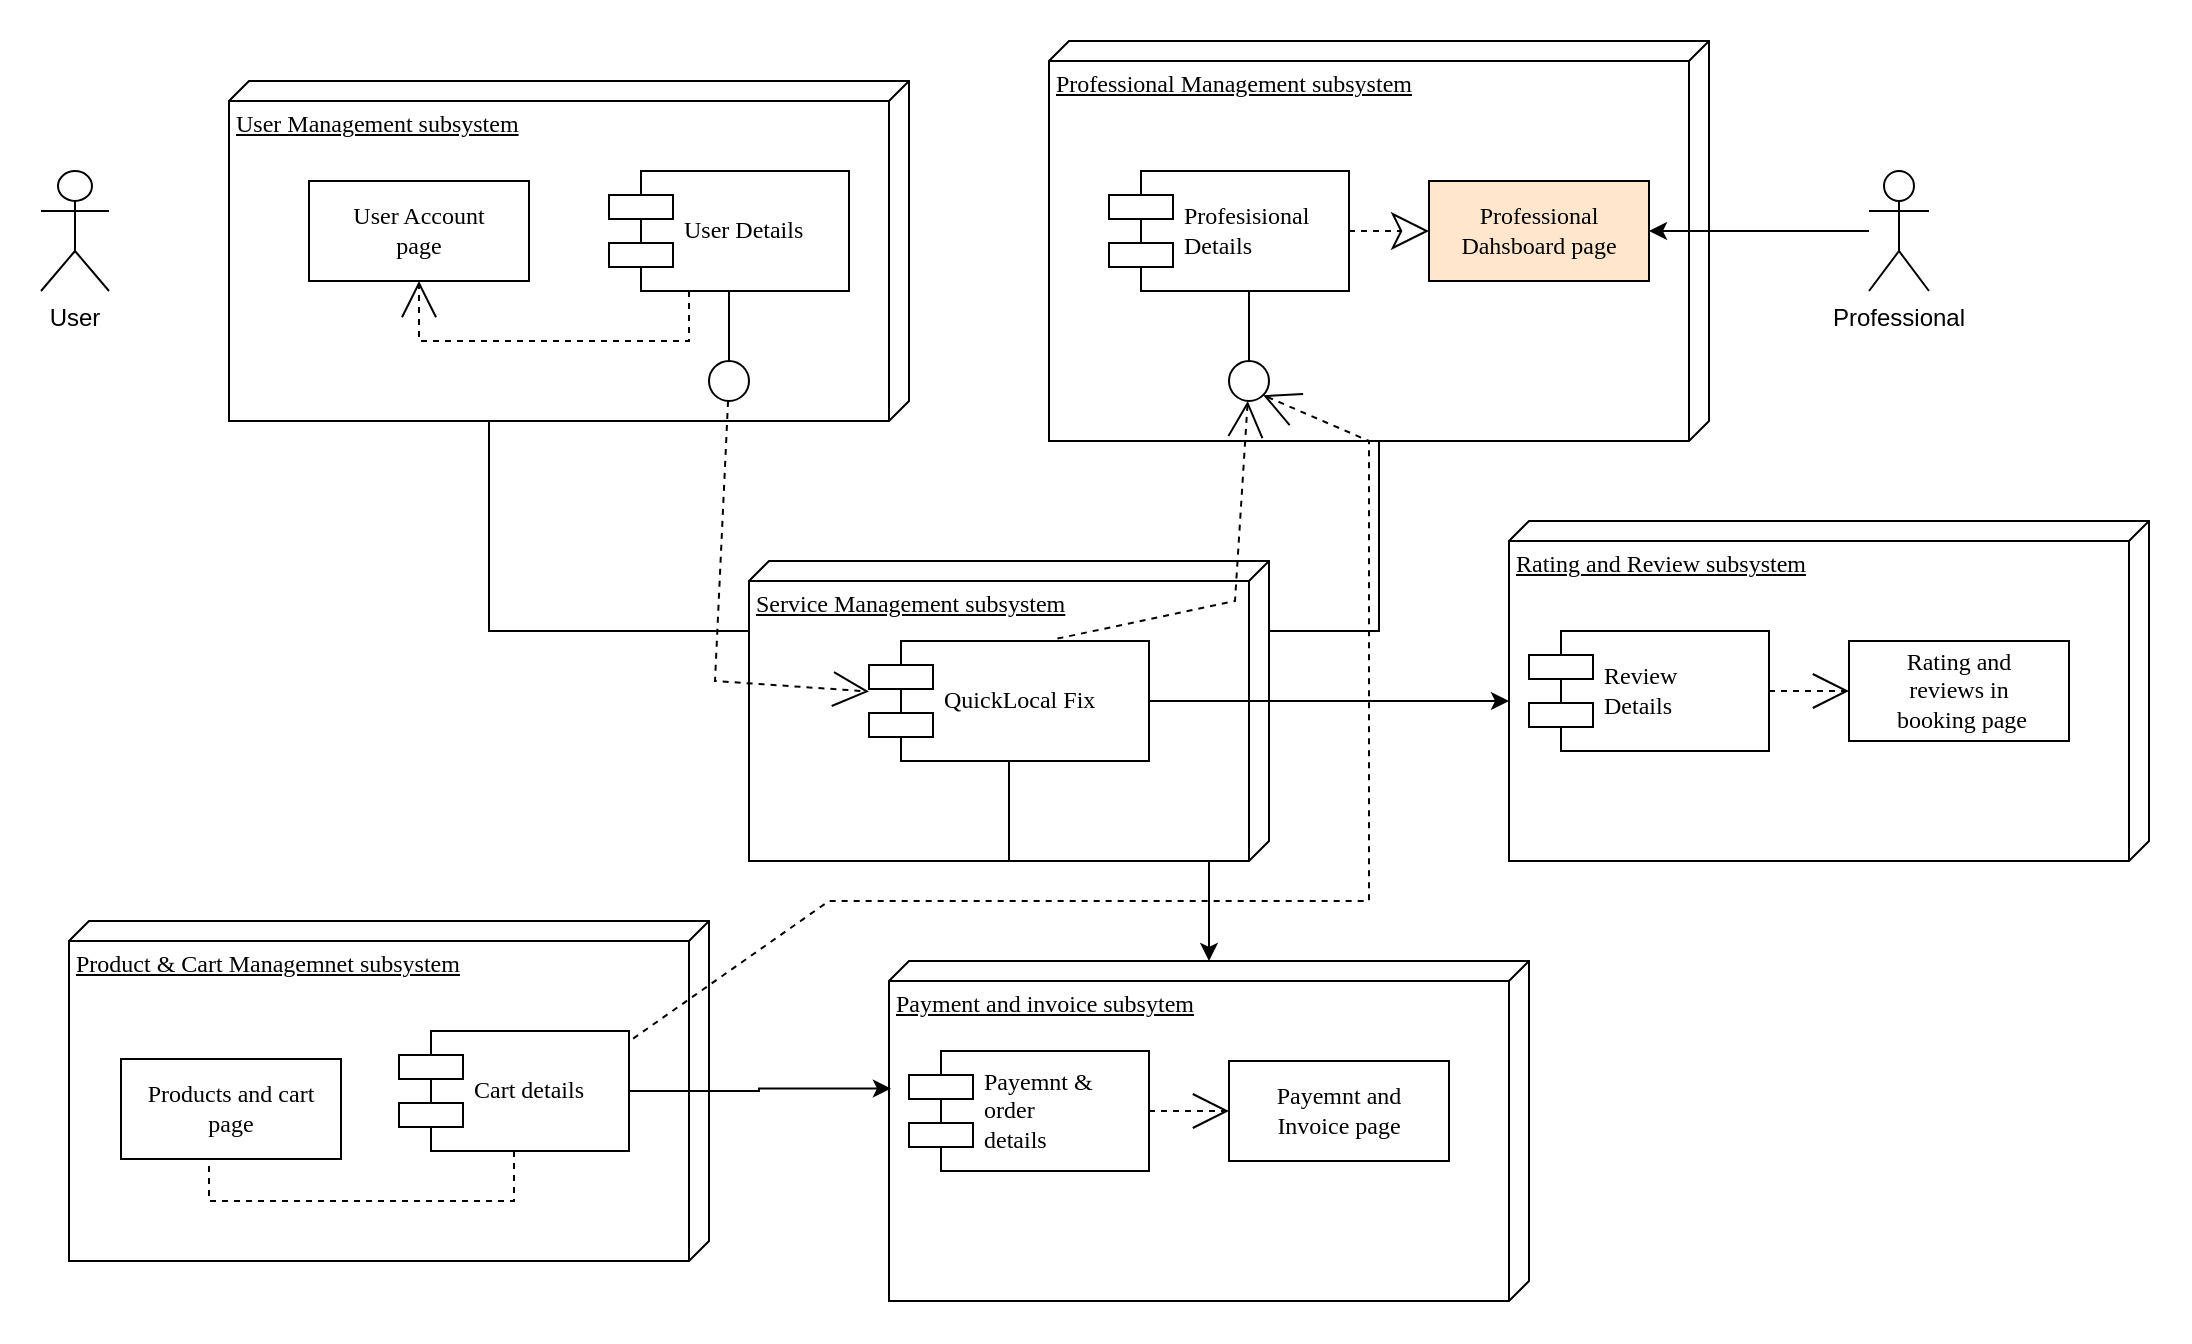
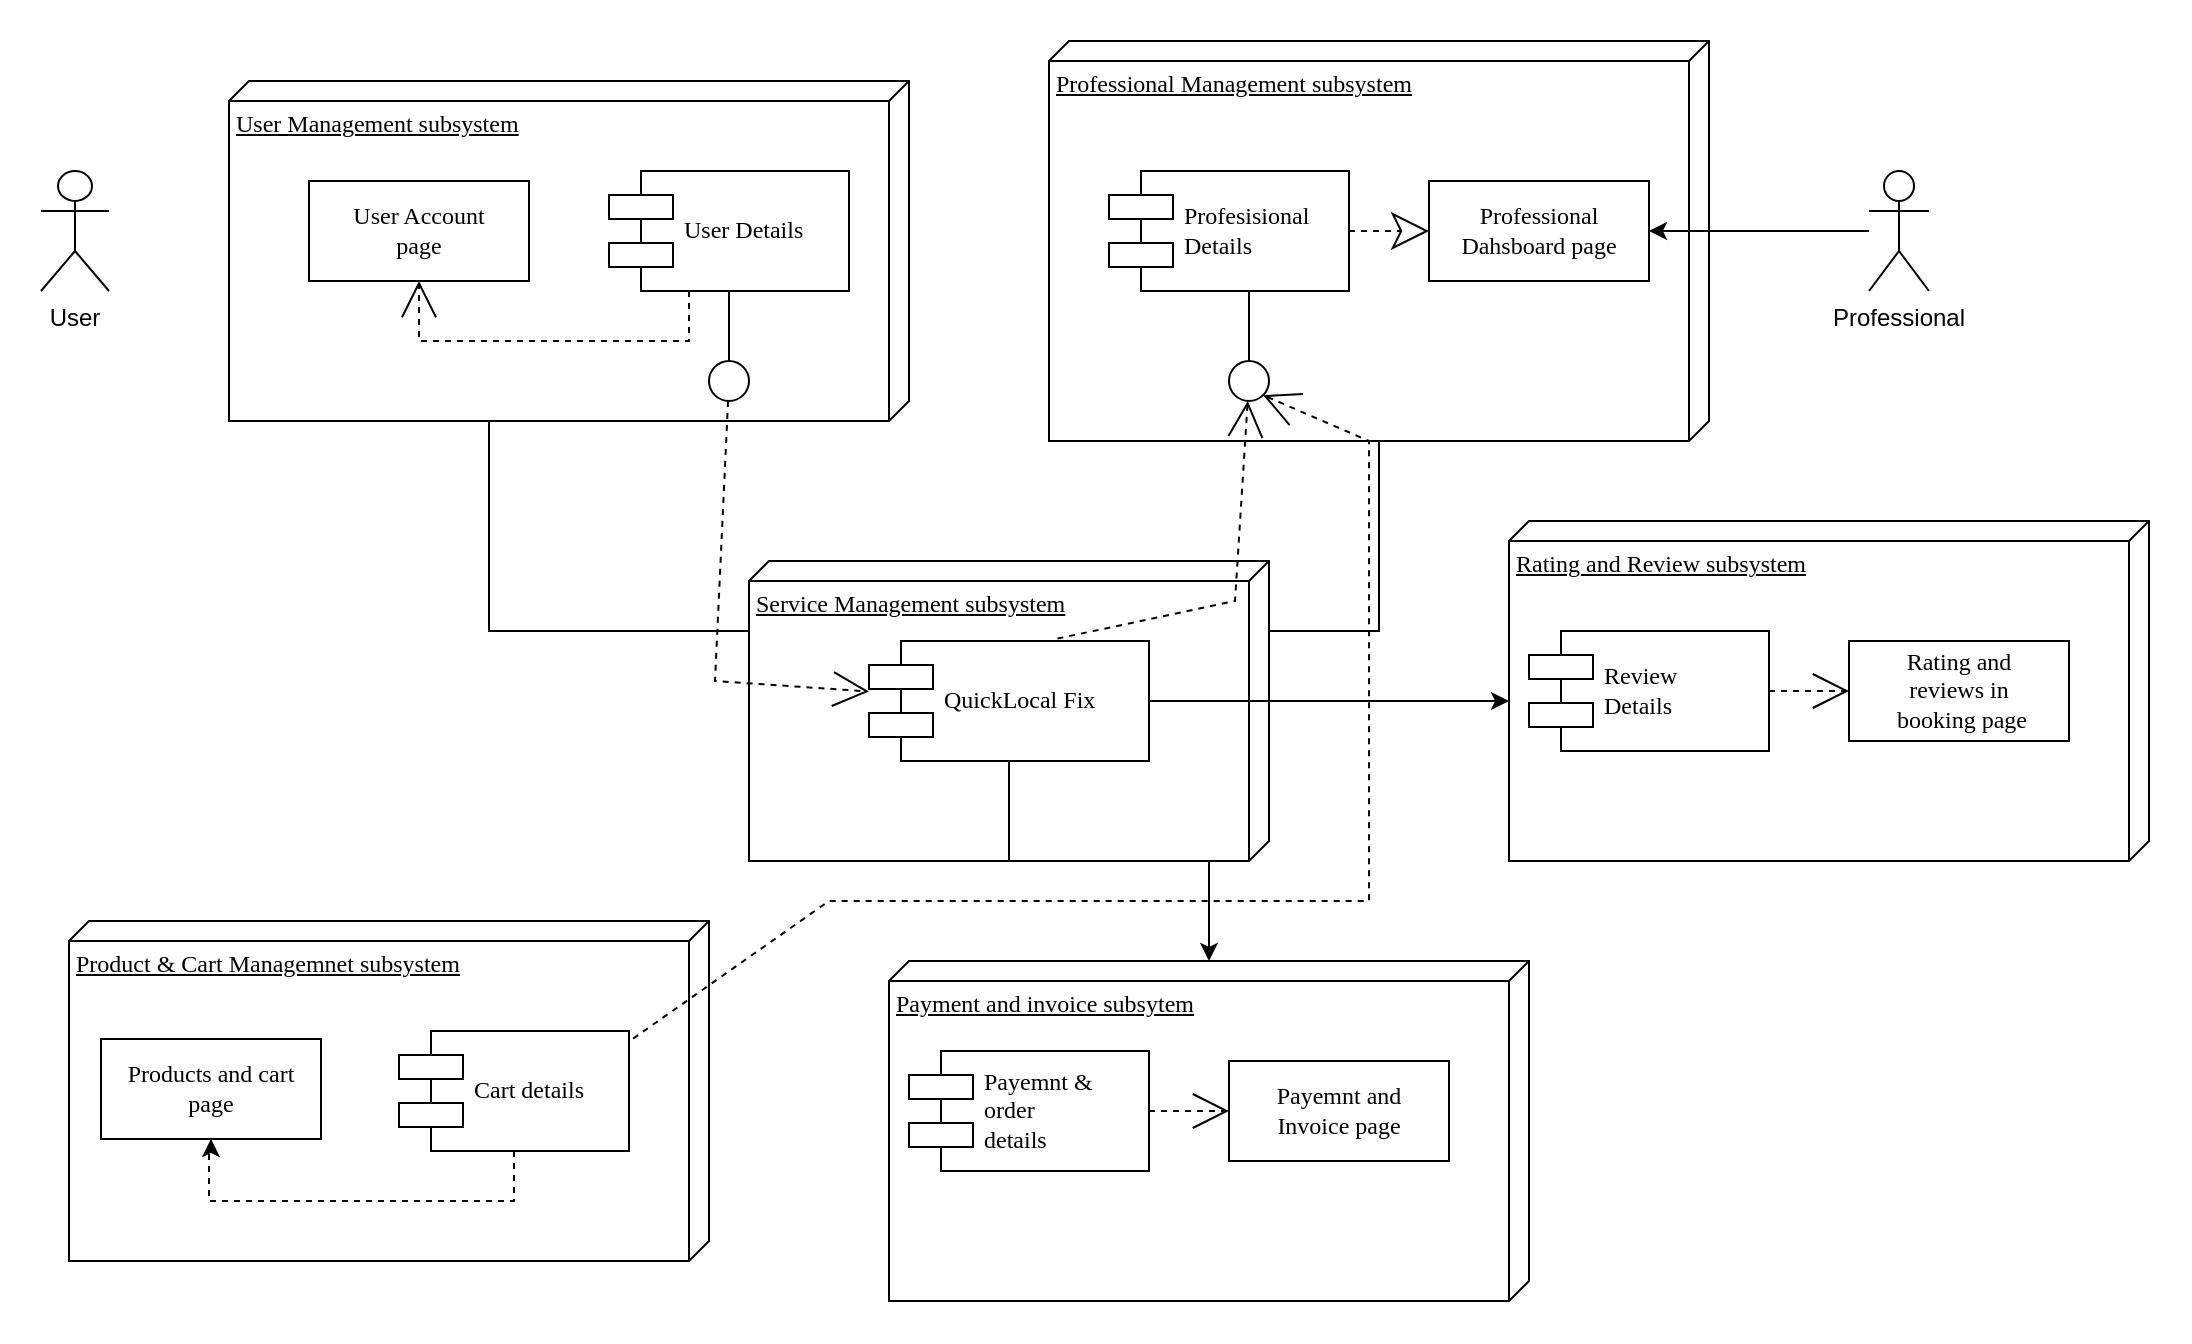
node "Professional Dahsboard page": fillcolor #ffe6cc -> #ffffff
edge "Cart details" -> "Payment and invoice subsytem": removed
node "Products and cart page": moved (231, 1109) -> (211, 1089)
